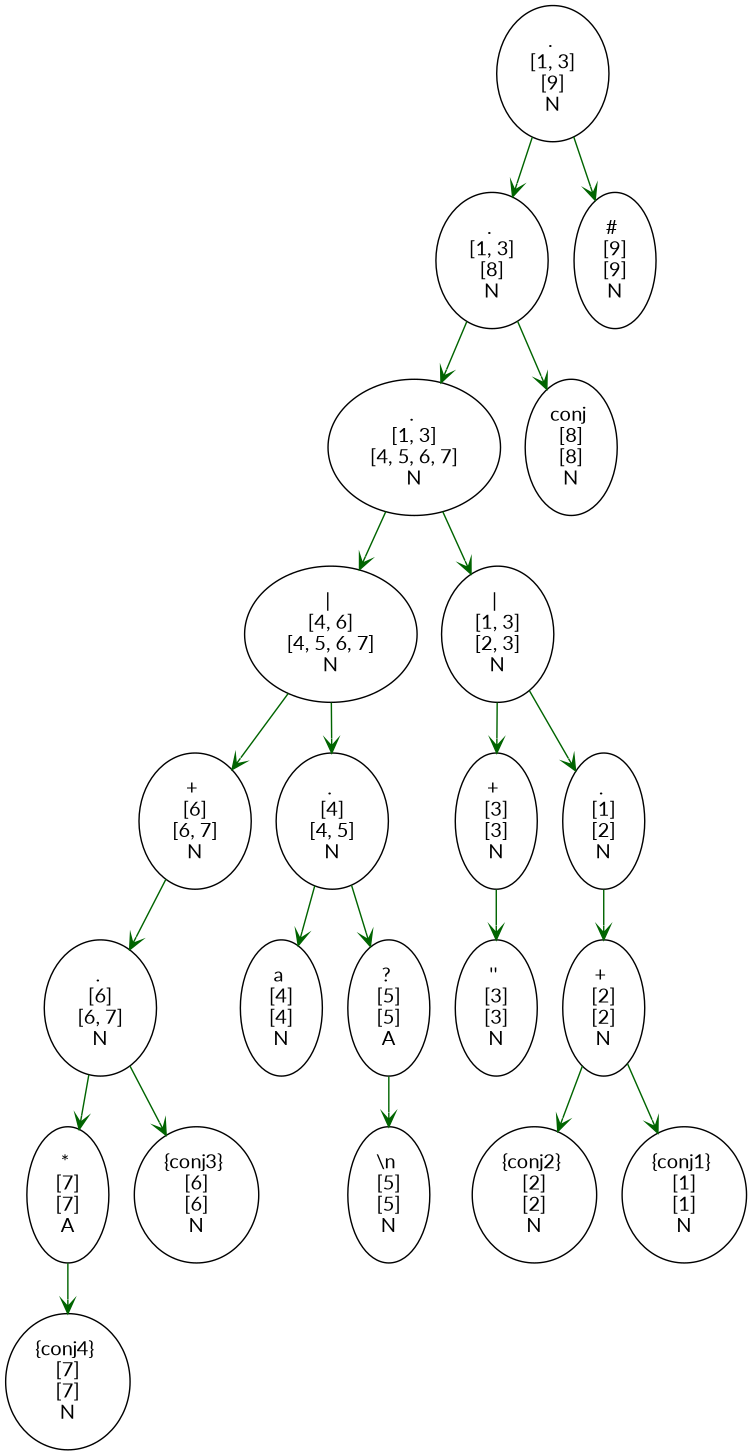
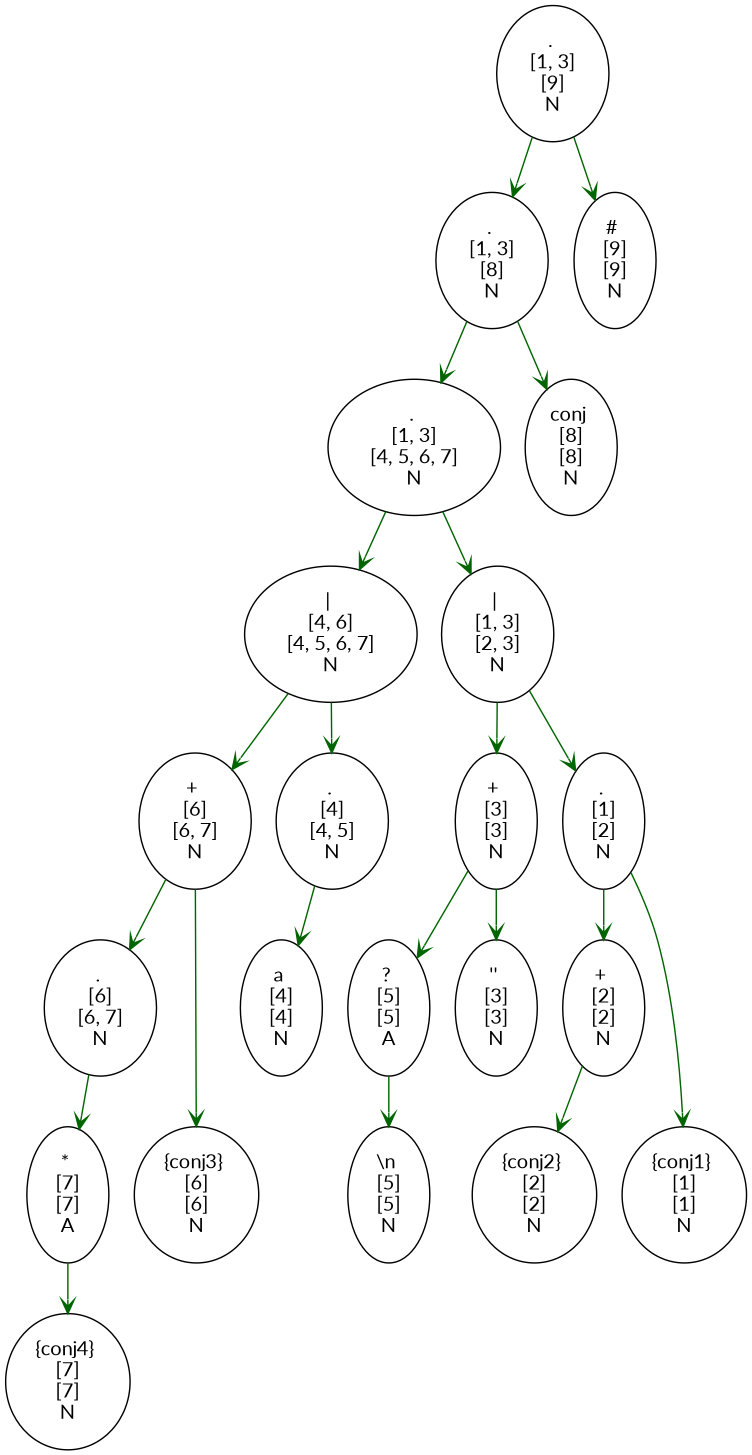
edge ". [4] [4, 5] N" -> "? [5] [5] A": now "+ [3] [3] N" -> "? [5] [5] A"
edge "+ [2] [2] N" -> "{conj1} [1] [1] N": now ". [1] [2] N" -> "{conj1} [1] [1] N"
edge ". [6] [6, 7] N" -> "{conj3} [6] [6] N": now "+ [6] [6, 7] N" -> "{conj3} [6] [6] N"
